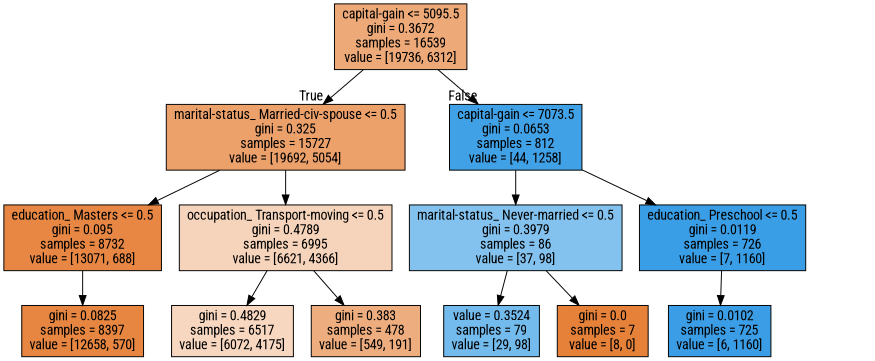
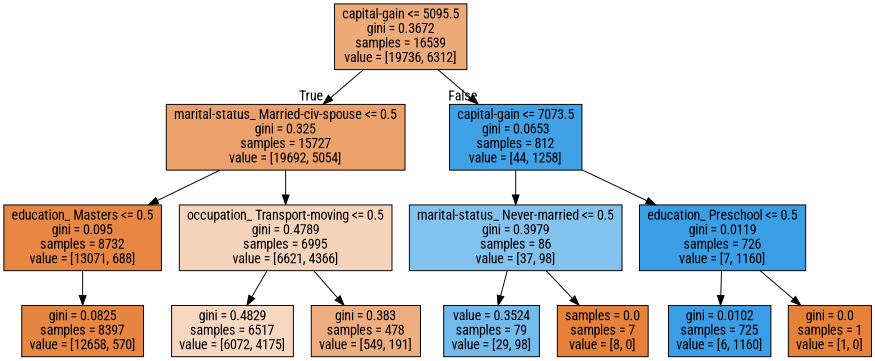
node "gini = 0.0 samples = 7 value = [8, 0]": label "gini = 0.0 samples = 7 value = [8, 0]" -> "samples = 0.0 samples = 7 value = [8, 0]"
node "gini = 0.0 samples = 1 value = [1, 0]": added
